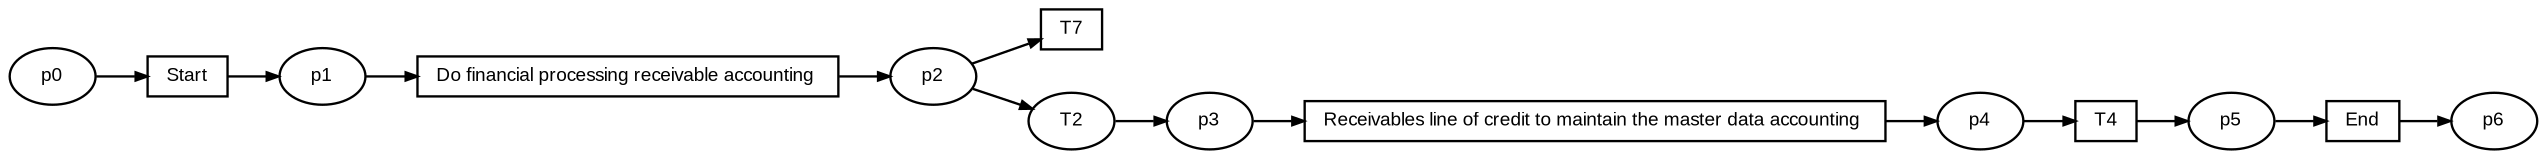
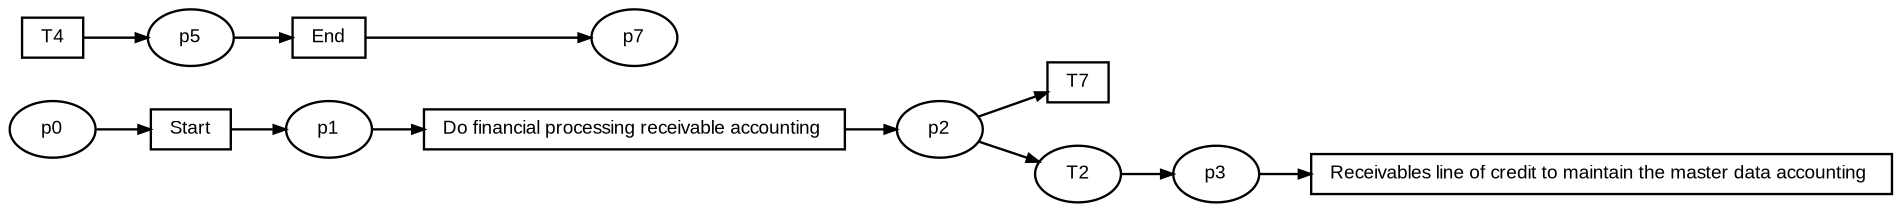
node "p4": removed
node "p6": label "p6" -> "p7"
